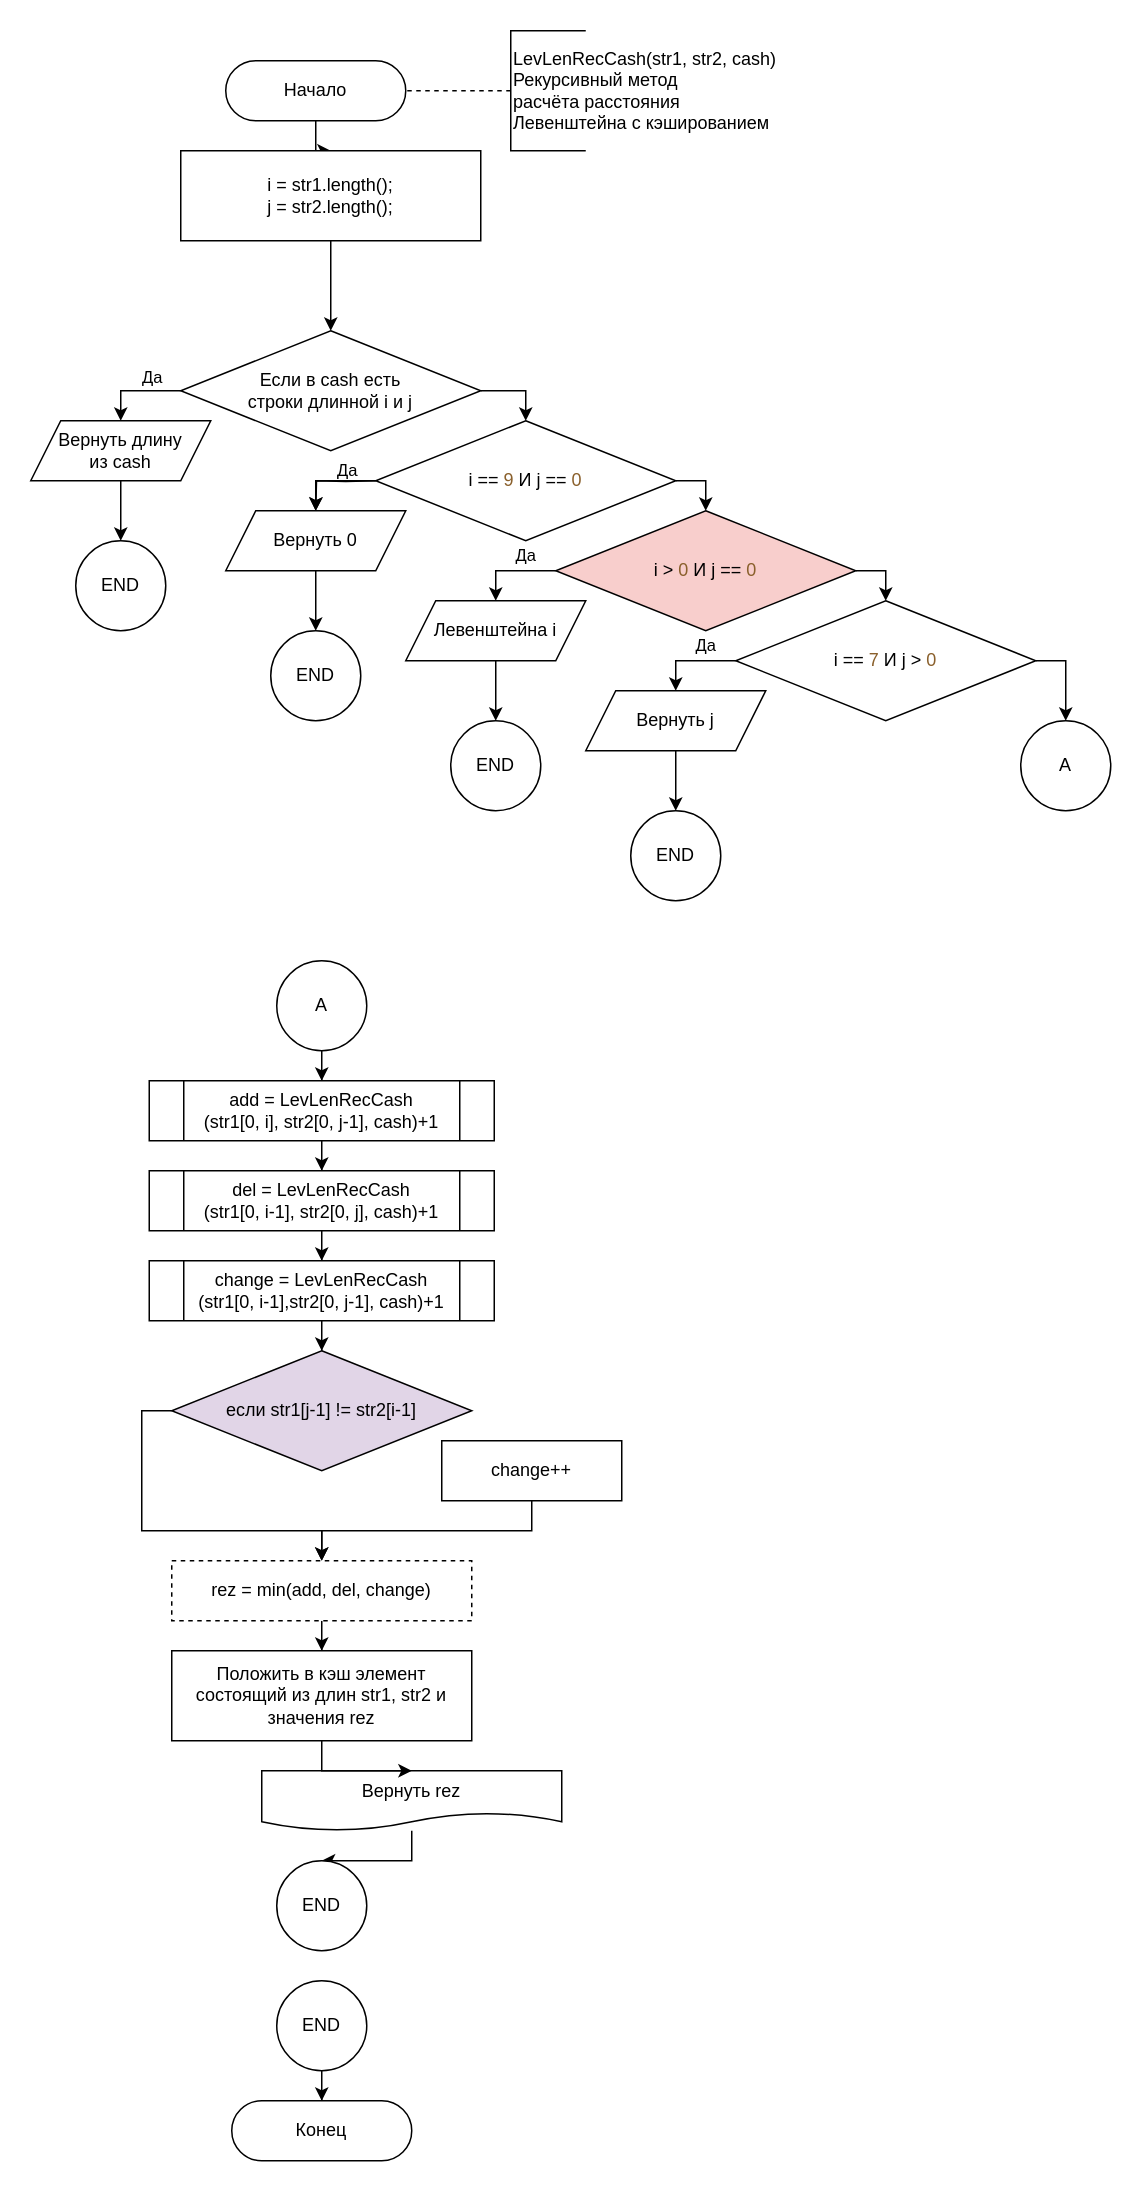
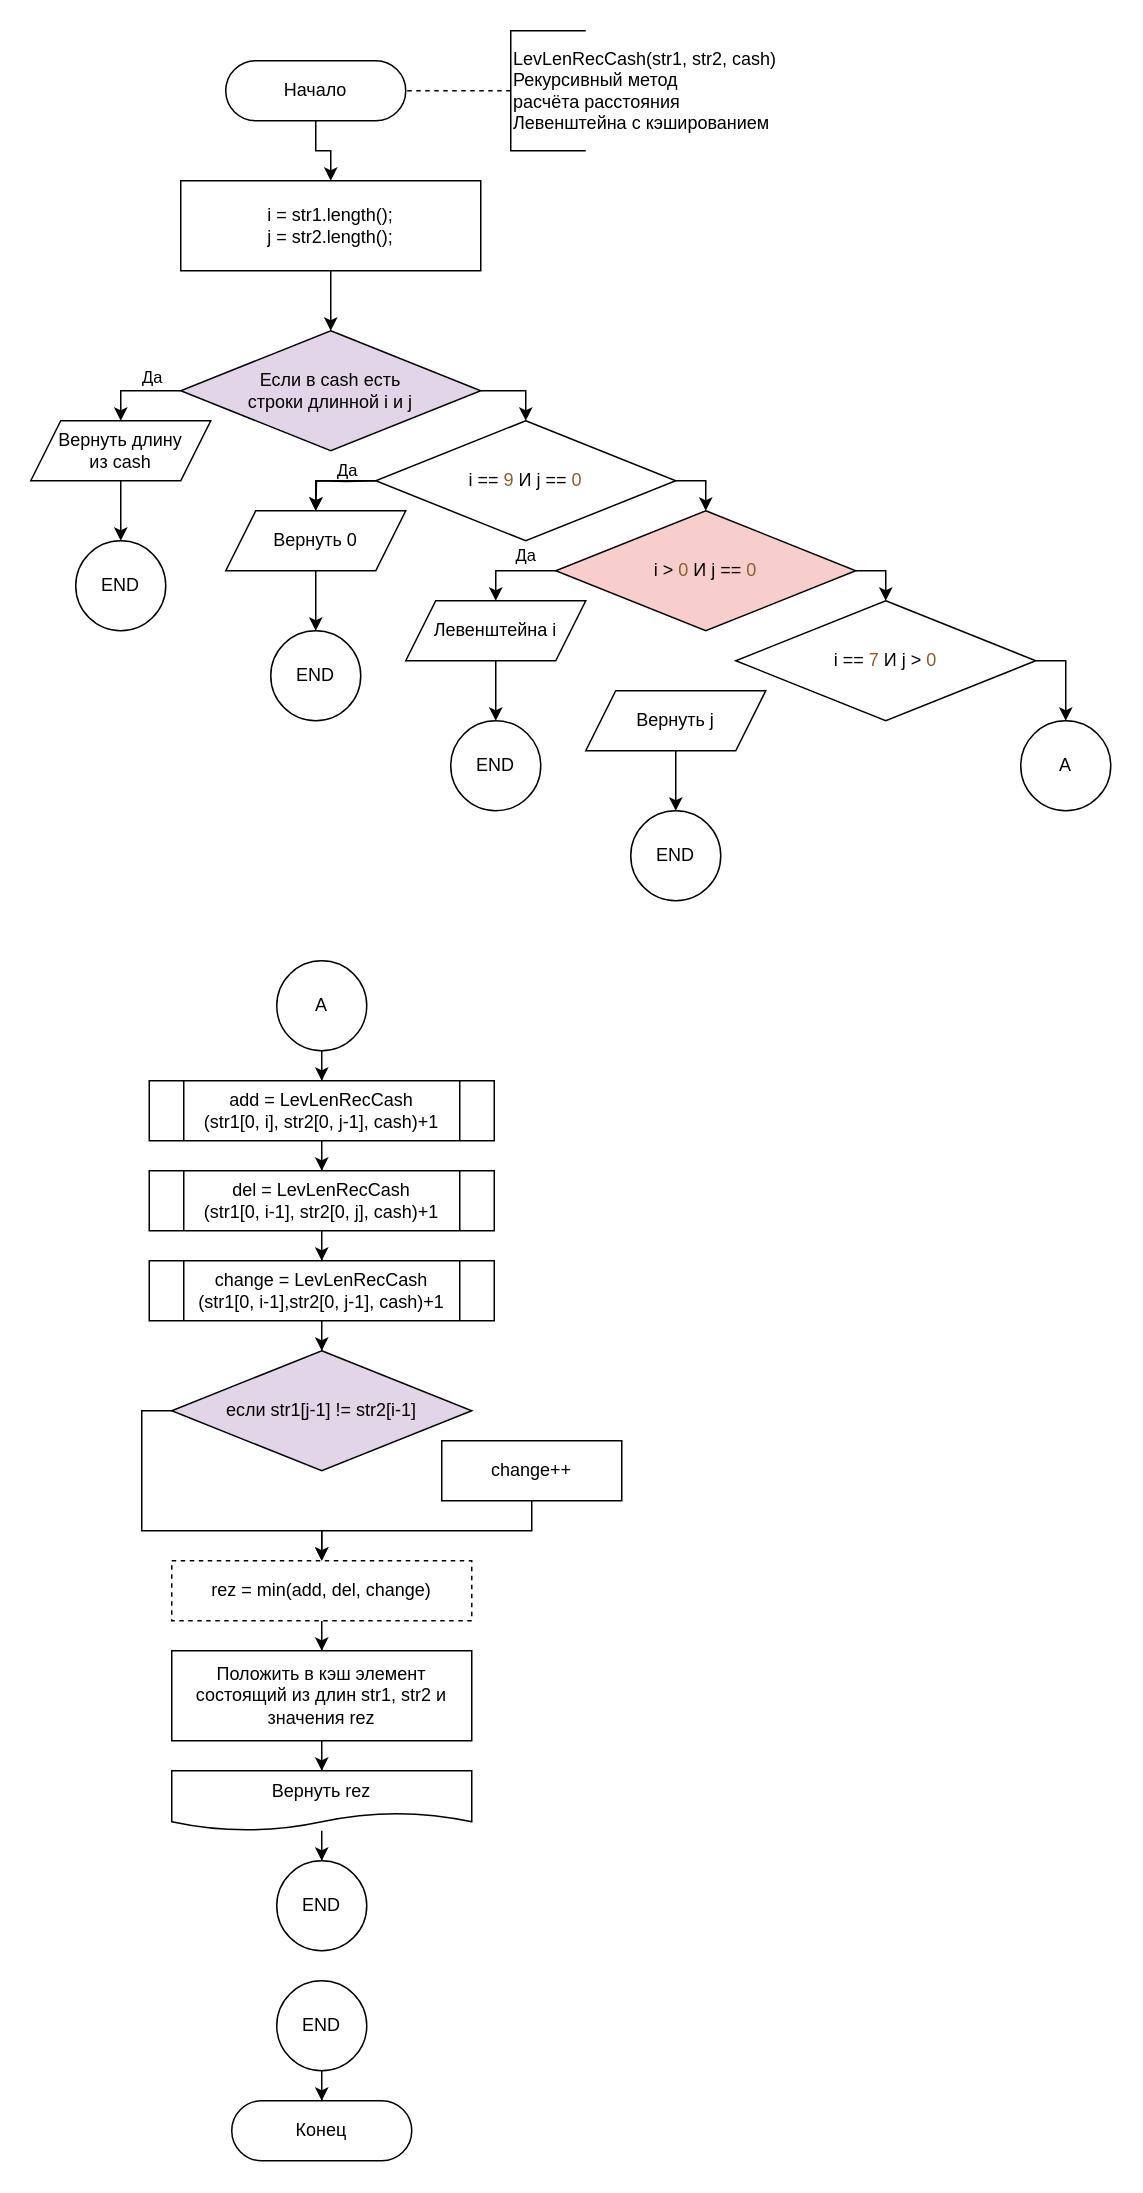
node "i = str1.length(); j = str2.length();": moved (331, 196) -> (331, 226)
node "Если в cash есть строки длинной i и j": fillcolor #ffffff -> #e1d5e7
edge "i == 7 И j > 0" -> "Вернуть j": removed, label "Да"
node "Вернуть rez": moved (412, 1801) -> (322, 1801)
